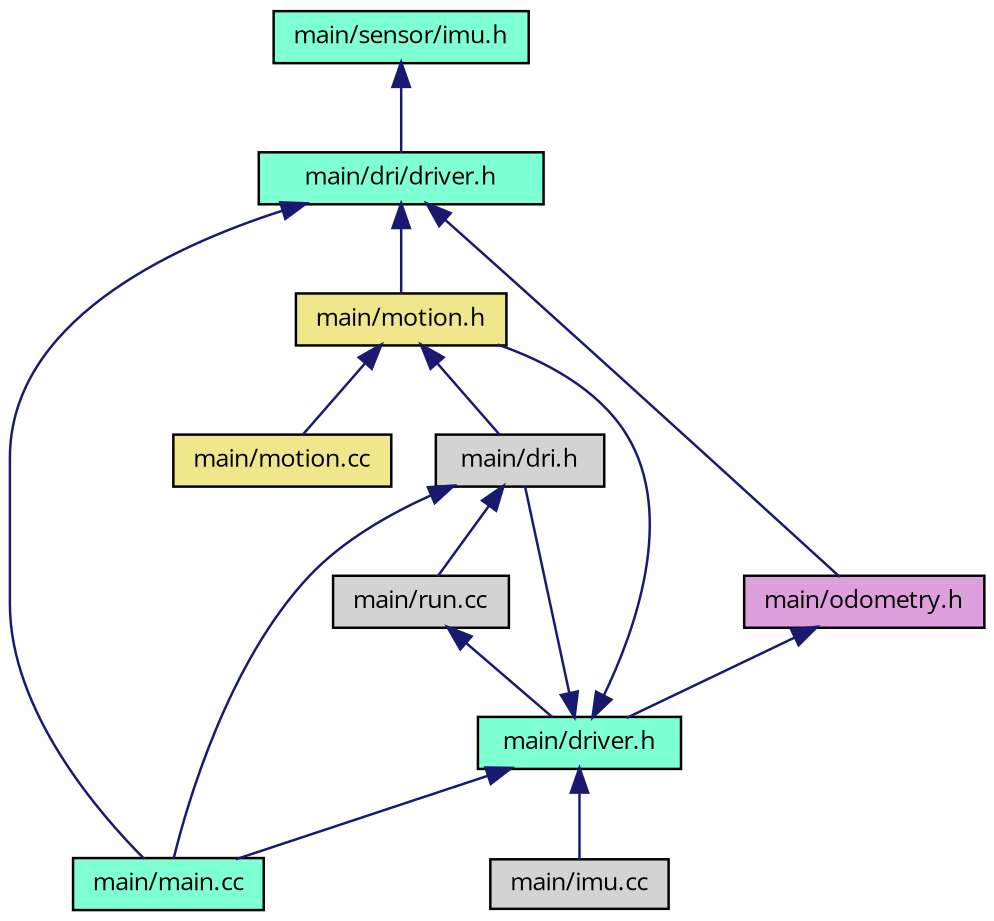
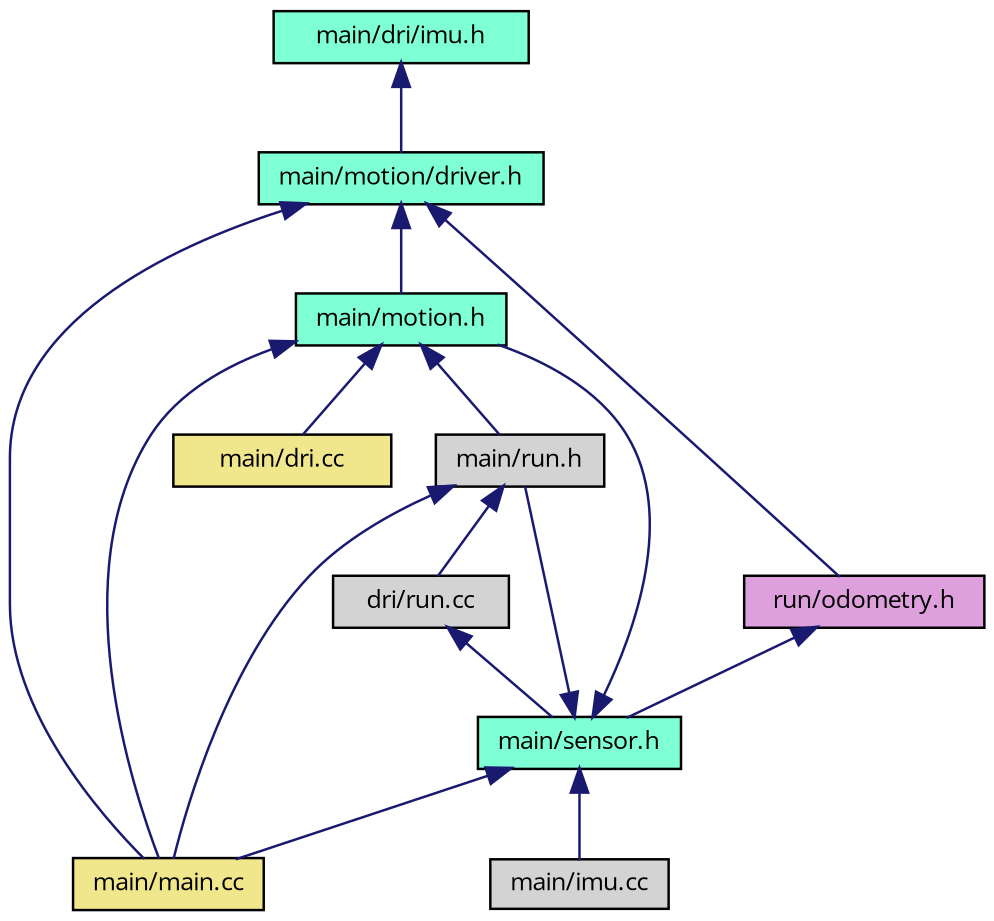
node "main/sensor/imu.h": label "main/sensor/imu.h" -> "main/dri/imu.h"
node "main/dri/driver.h": label "main/dri/driver.h" -> "main/motion/driver.h"
node "main/motion.h": fillcolor khaki -> aquamarine
node "main/motion.cc": label "main/motion.cc" -> "main/dri.cc"
node "main/dri.h": label "main/dri.h" -> "main/run.h"
edge "main/main.cc" -> "main/motion.h": added
node "main/run.cc": label "main/run.cc" -> "dri/run.cc"
node "main/odometry.h": label "main/odometry.h" -> "run/odometry.h"
node "main/driver.h": label "main/driver.h" -> "main/sensor.h"
node "main/main.cc": fillcolor aquamarine -> khaki
